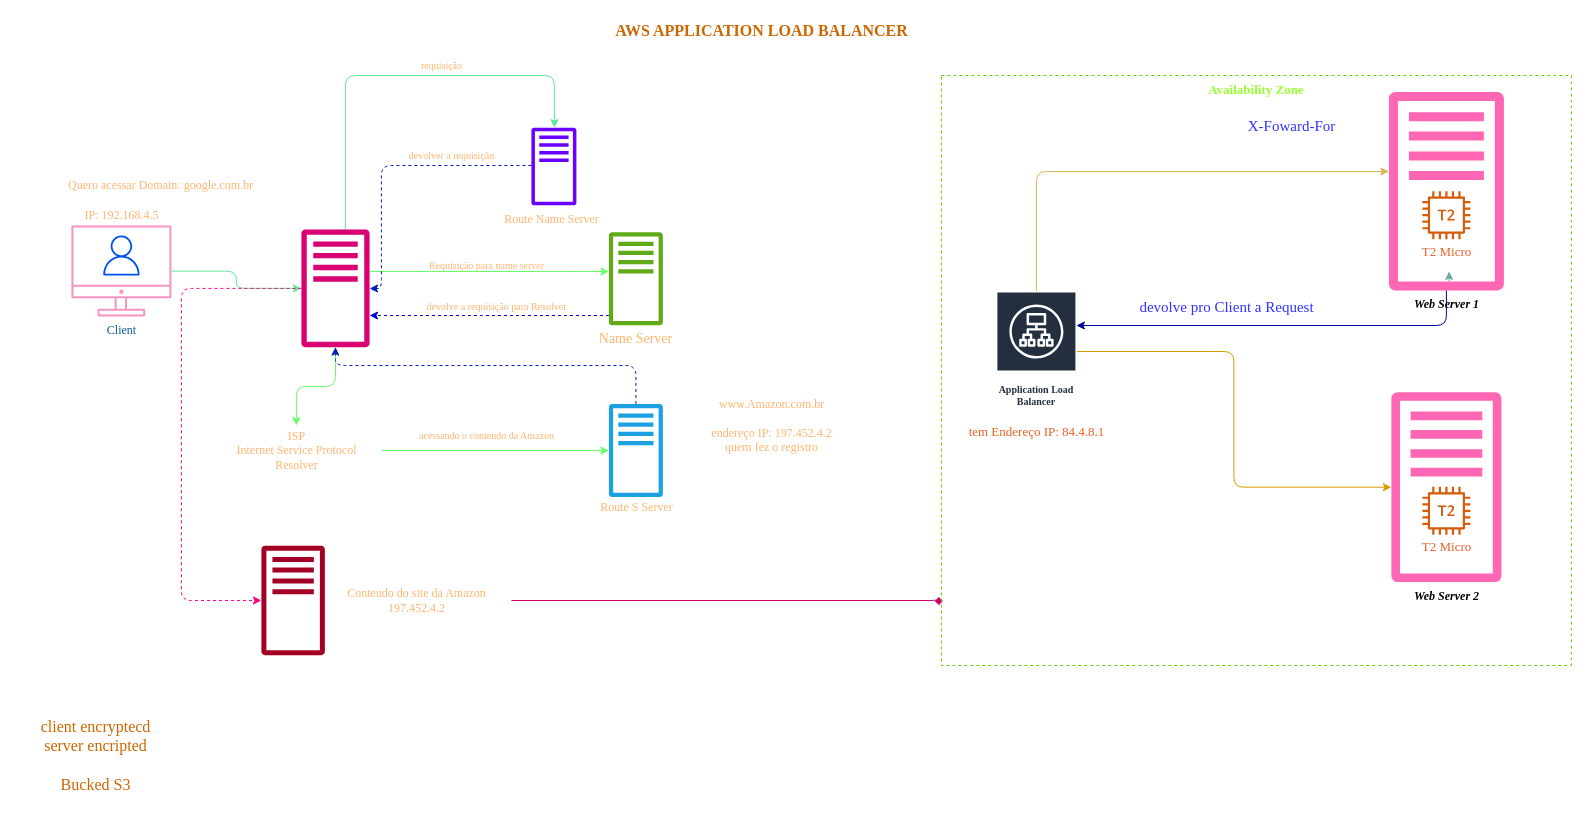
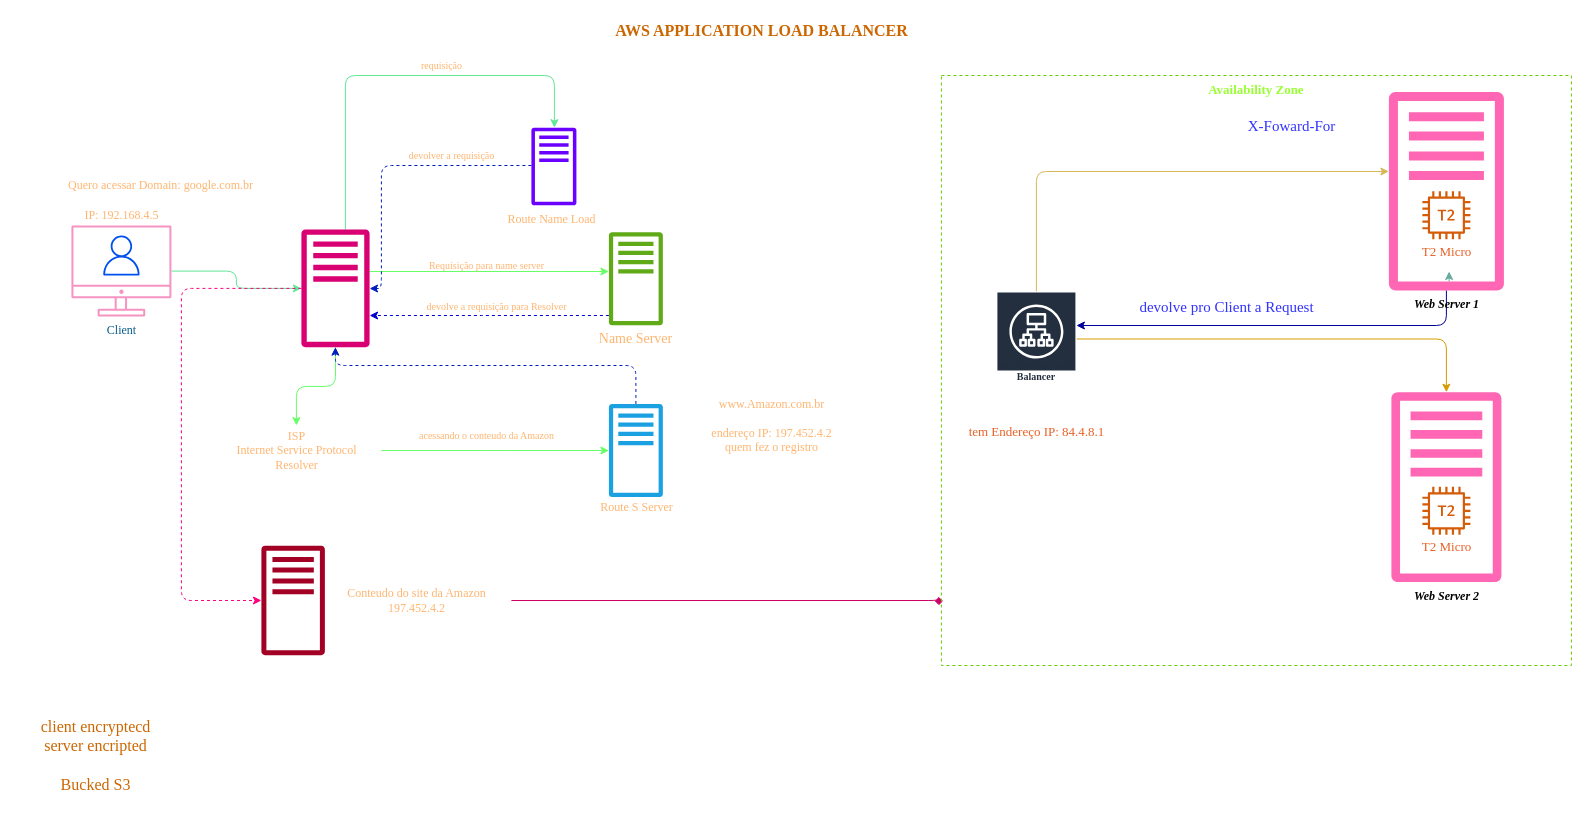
node "Route Name Server": label "Route Name Server" -> "Route Name Load"
node "Application Load Balancer": size 80x120 -> 80x95
